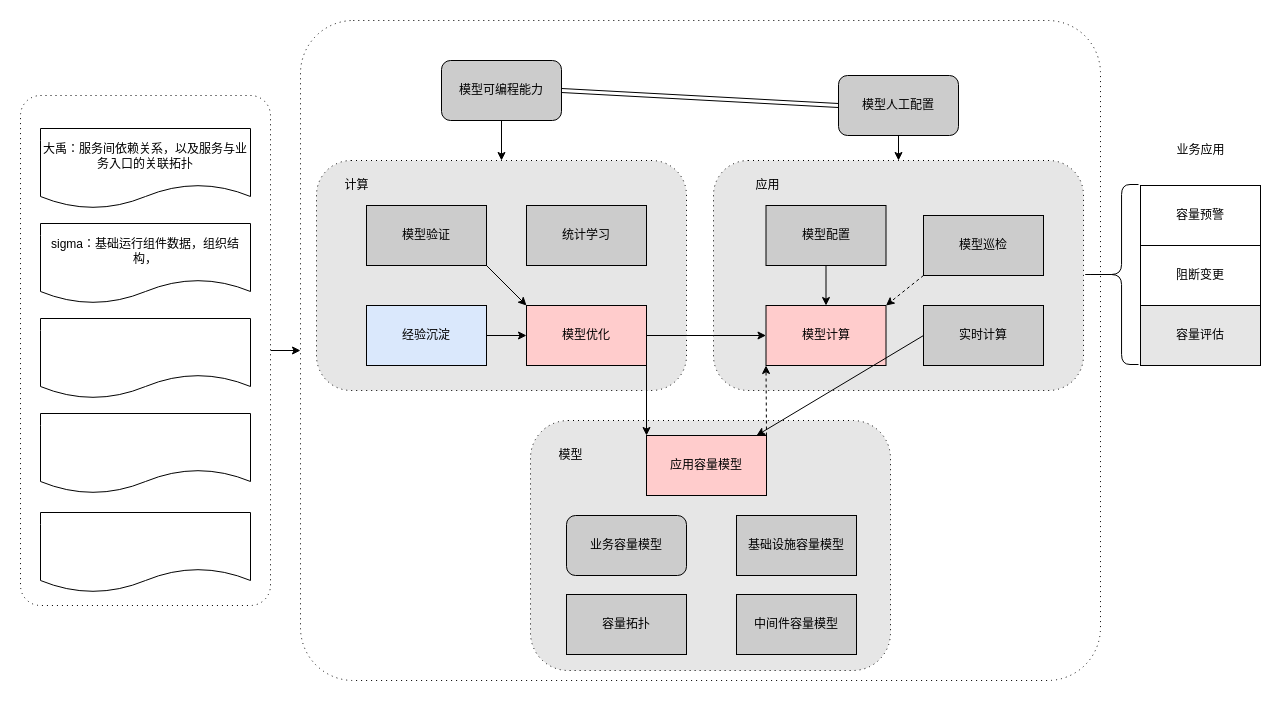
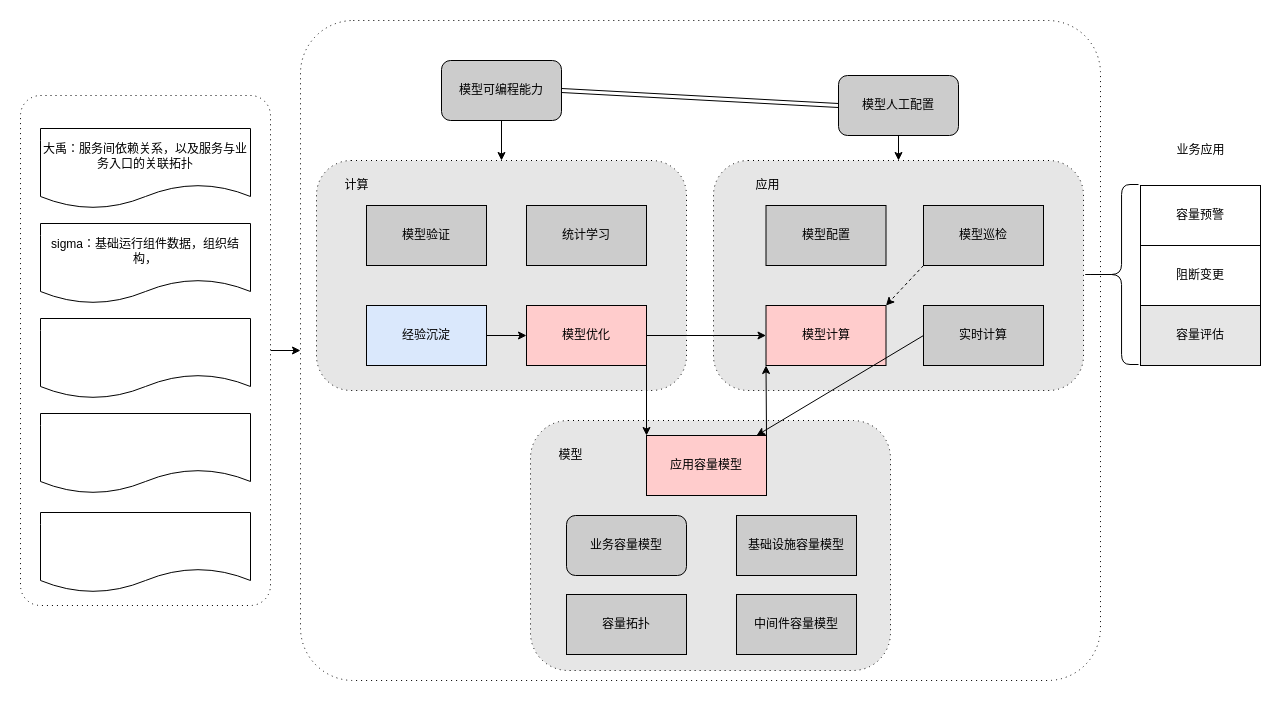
node "模型巡检": moved (984, 246) -> (984, 236)
edge "模型验证" -> "模型优化": removed
edge "模型配置" -> "模型计算": removed
edge "应用容量模型" -> "模型计算": style dashed -> solid
